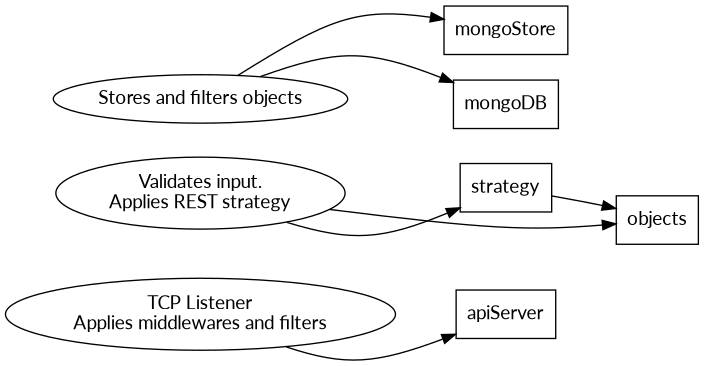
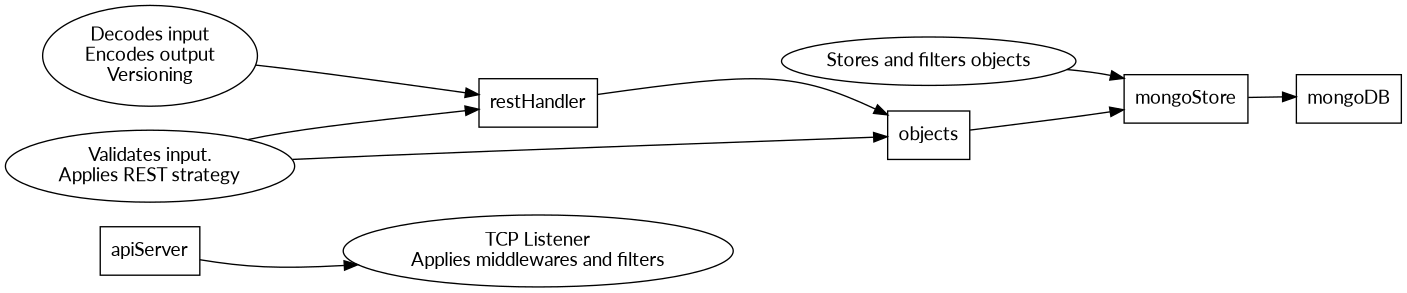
node "Decodes input Encodes output Versioning": added
edge "Stores and filters objects" -> "mongoDB": now "mongoStore" -> "mongoDB"
edge "objects" -> "mongoStore": added
node "strategy": label "strategy" -> "restHandler"
edge "TCP Listener Applies middlewares and filters" -> "apiServer": reversed
